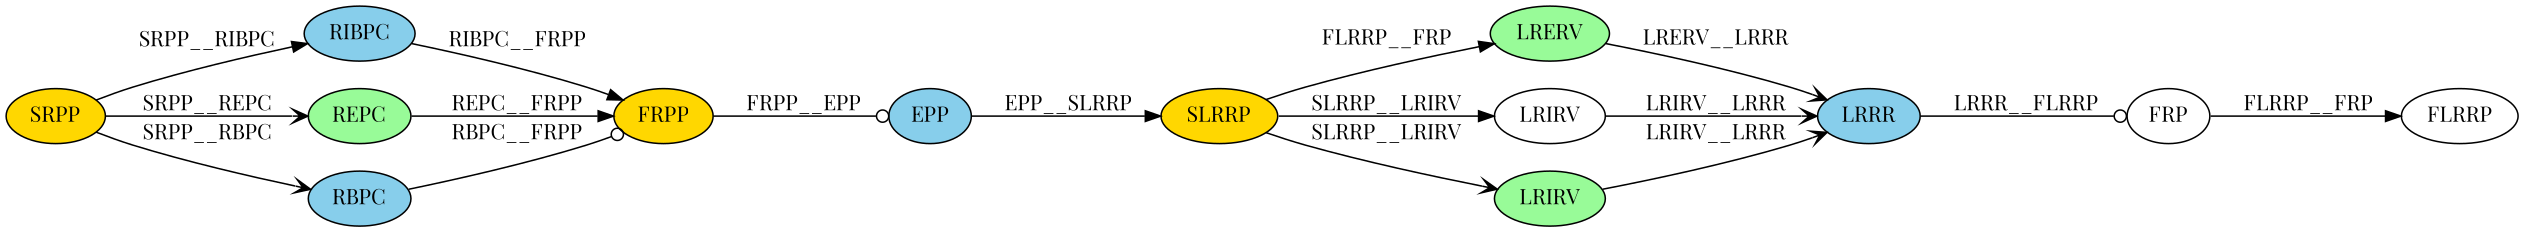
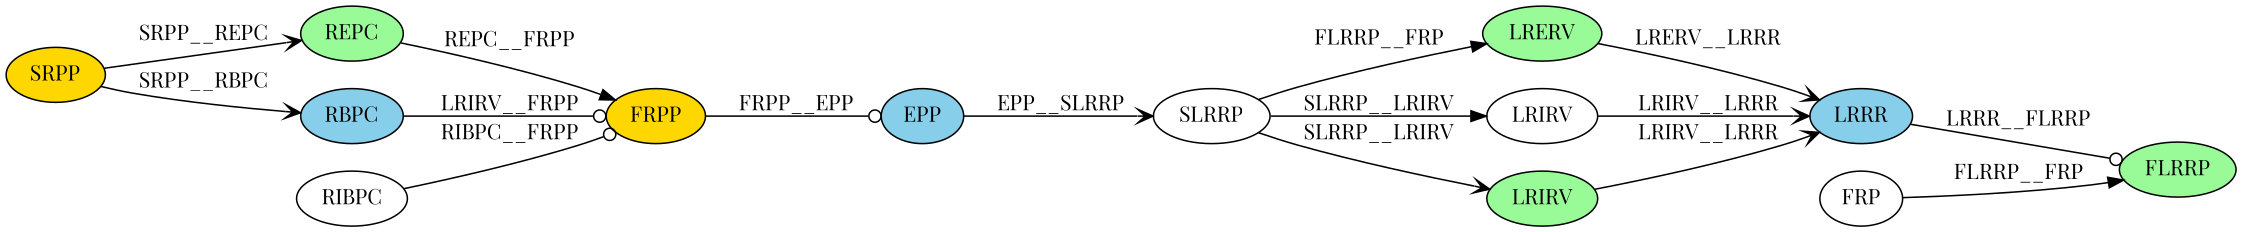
node "RIBPC": fillcolor skyblue -> white
edge "RIBPC" -> "FRPP": arrowhead normal -> odot
edge "SRPP" -> "RIBPC": removed, label "SRPP__RIBPC"
edge "EPP" -> "SLRRP": arrowhead normal -> vee
node "SLRRP": fillcolor gold -> white
edge "LRRR" -> "FRP": now "LRRR" -> "FLRRP"
node "FLRRP": fillcolor white -> palegreen
edge "RBPC" -> "FRPP": label " RBPC__FRPP" -> " LRIRV__FRPP"
